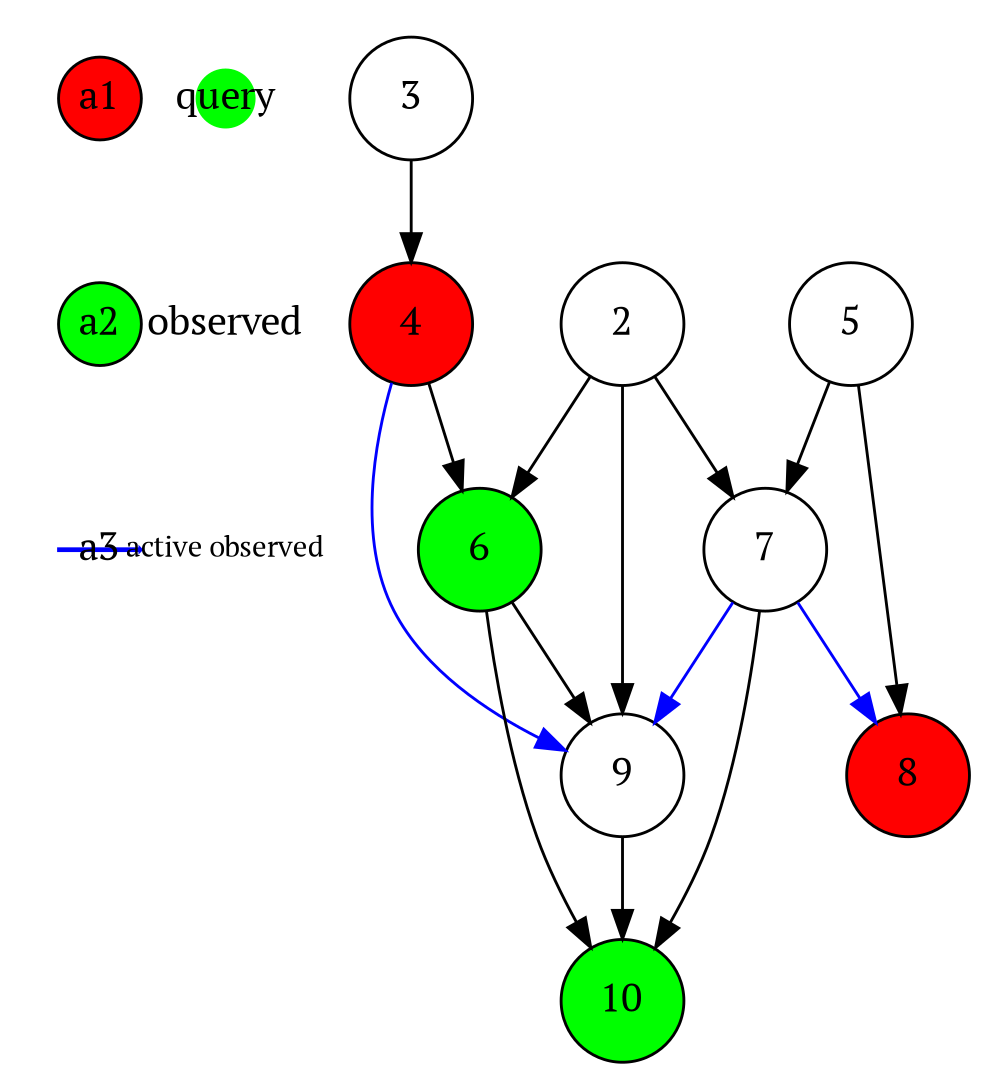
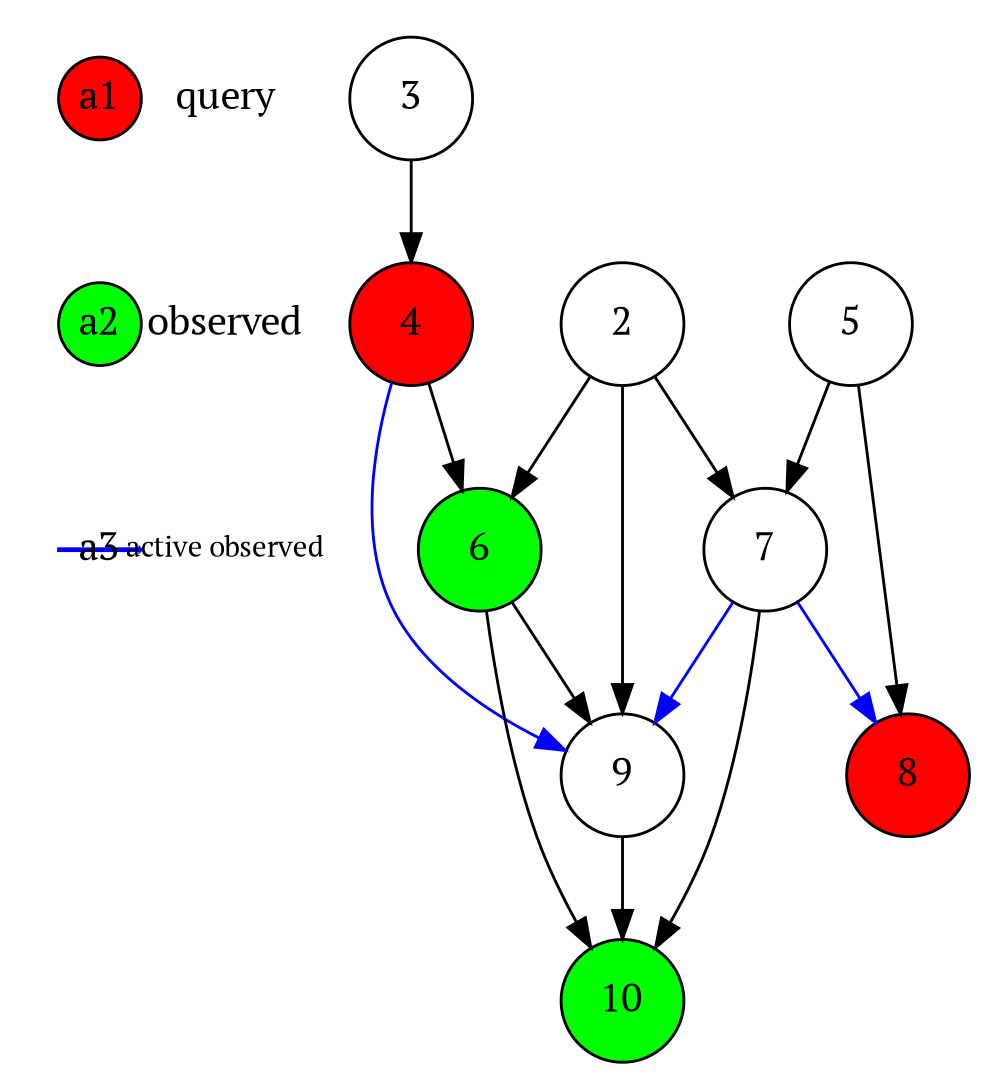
node "query": fillcolor green -> white
